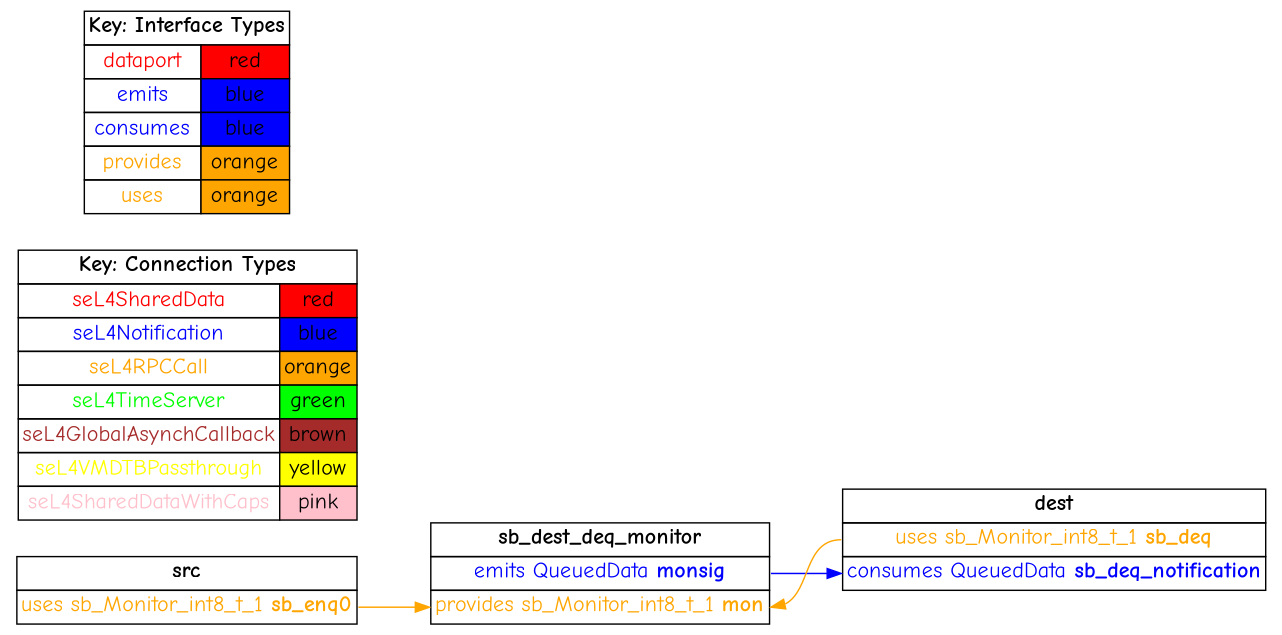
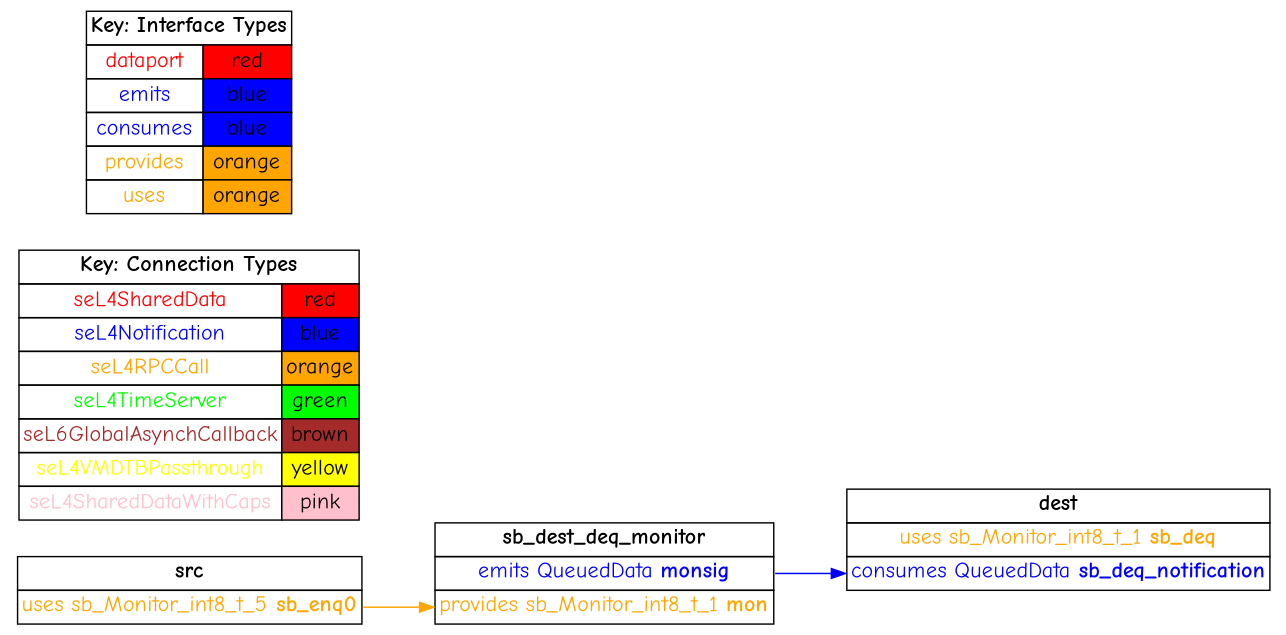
node "Key: Connection Types": text "seL4GlobalAsynchCallback" -> "seL6GlobalAsynchCallback"
edge "dest" -> "sb_dest_deq_monitor": removed
node "src": text "uses sb_Monitor_int8_t_1" -> "uses sb_Monitor_int8_t_5"
